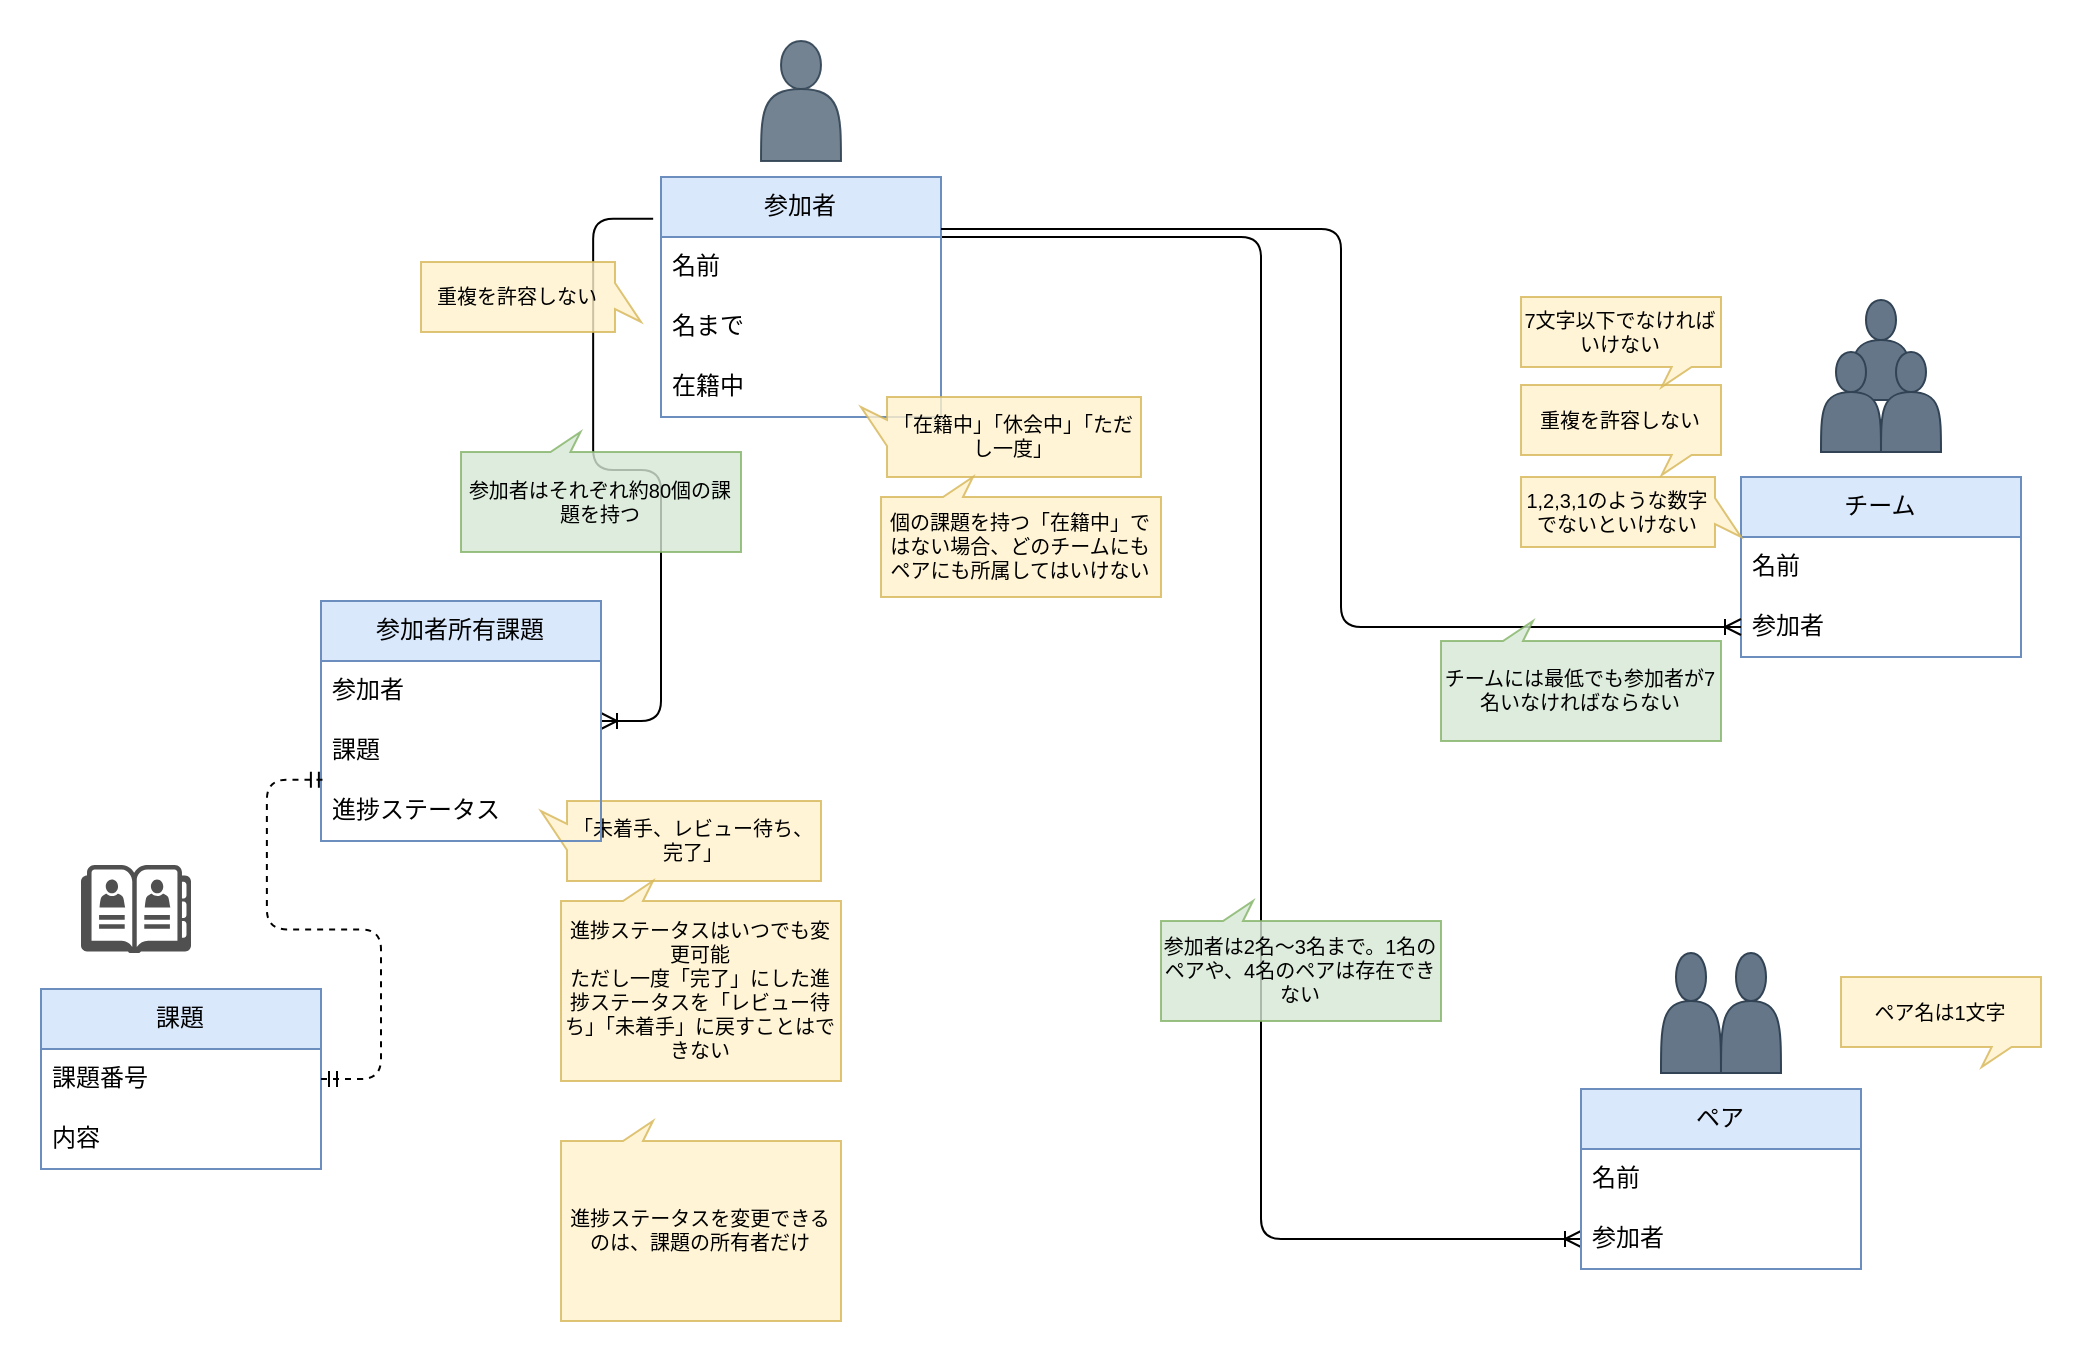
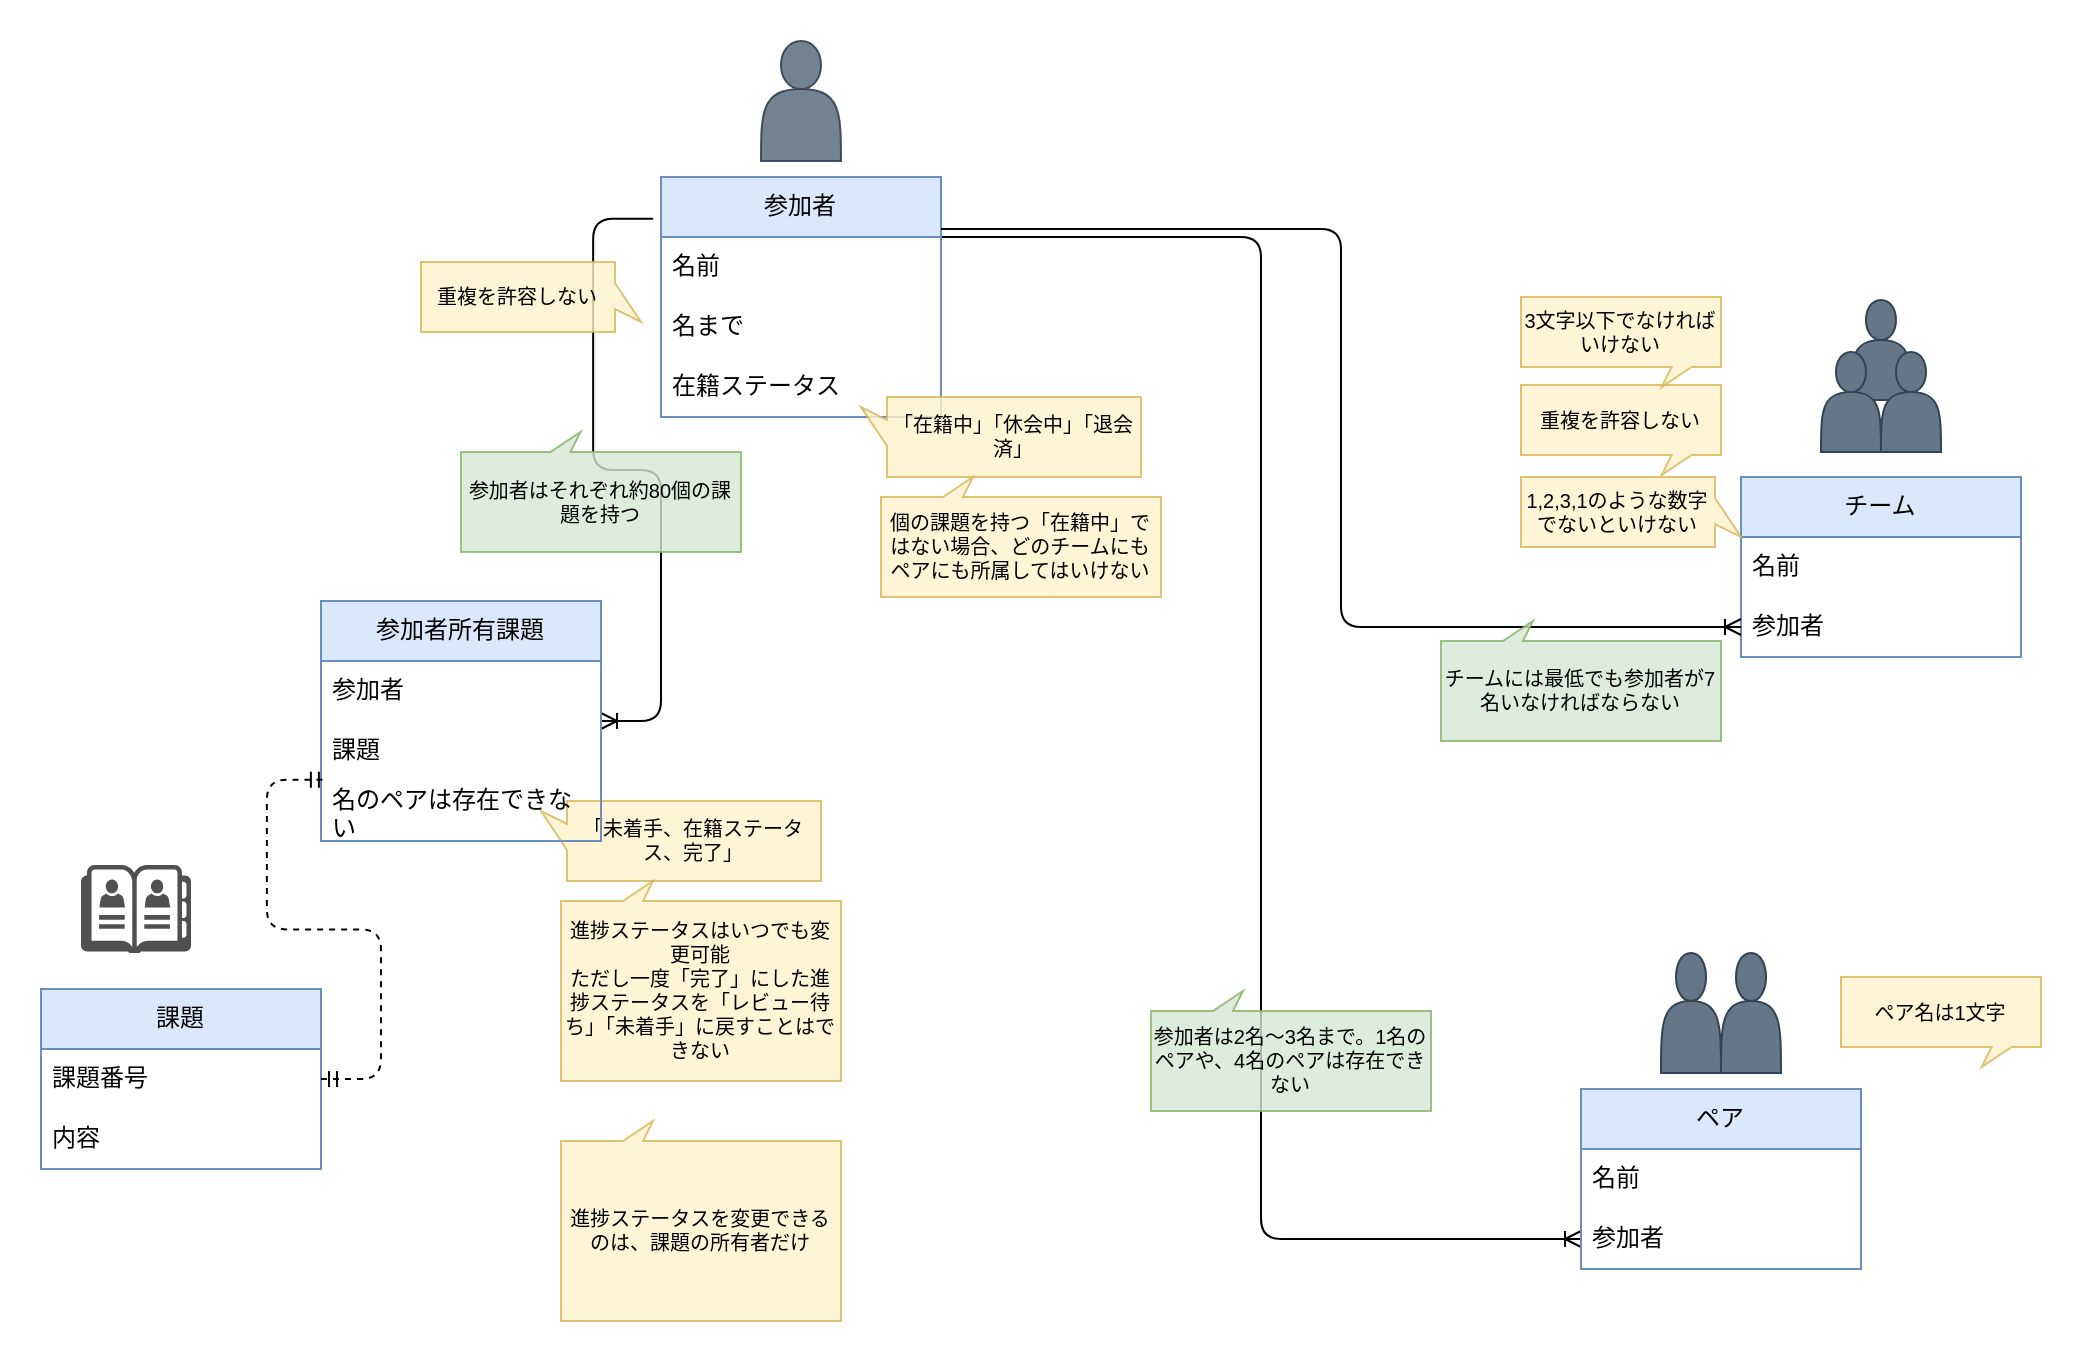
node "7文字以下でなければいけない": label "7文字以下でなければいけない" -> "3文字以下でなければいけない"
node "在籍中": label "在籍中" -> "在籍ステータス"
node "「在籍中」「休会中」「ただし一度」": label "「在籍中」「休会中」「ただし一度」" -> "「在籍中」「休会中」「退会済」"
node "進捗ステータス": label "進捗ステータス" -> "名のペアは存在できない"
node "「未着手、レビュー待ち、完了」": label "「未着手、レビュー待ち、完了」" -> "「未着手、在籍ステータス、完了」"
node "参加者は2名〜3名まで。1名のペアや、4名のペアは存在できない": moved (1301, 961) -> (1291, 1051)
